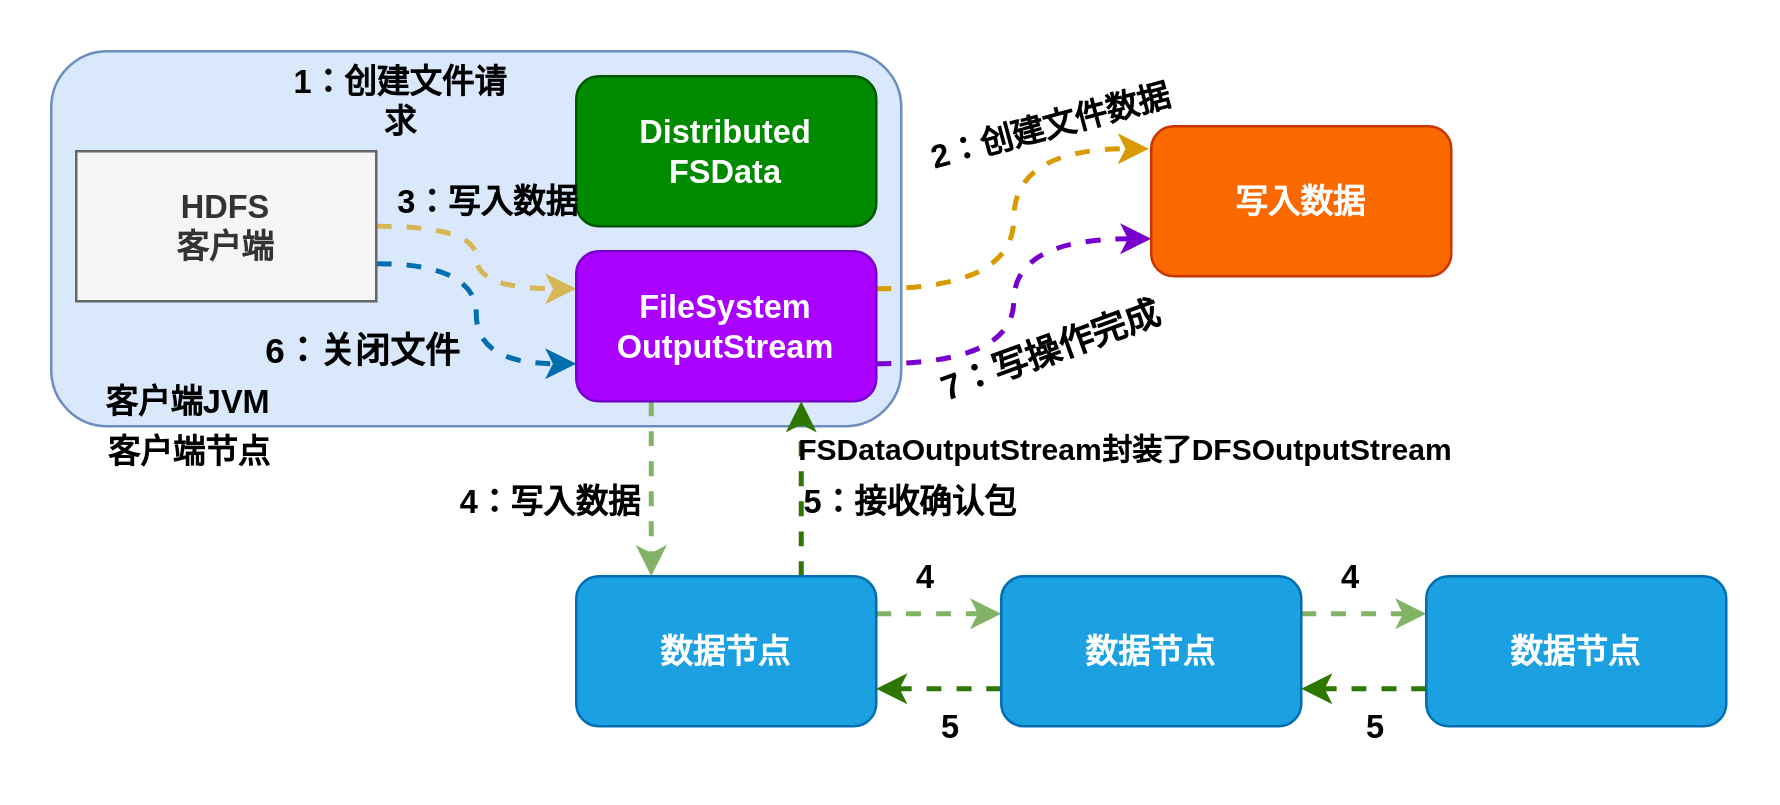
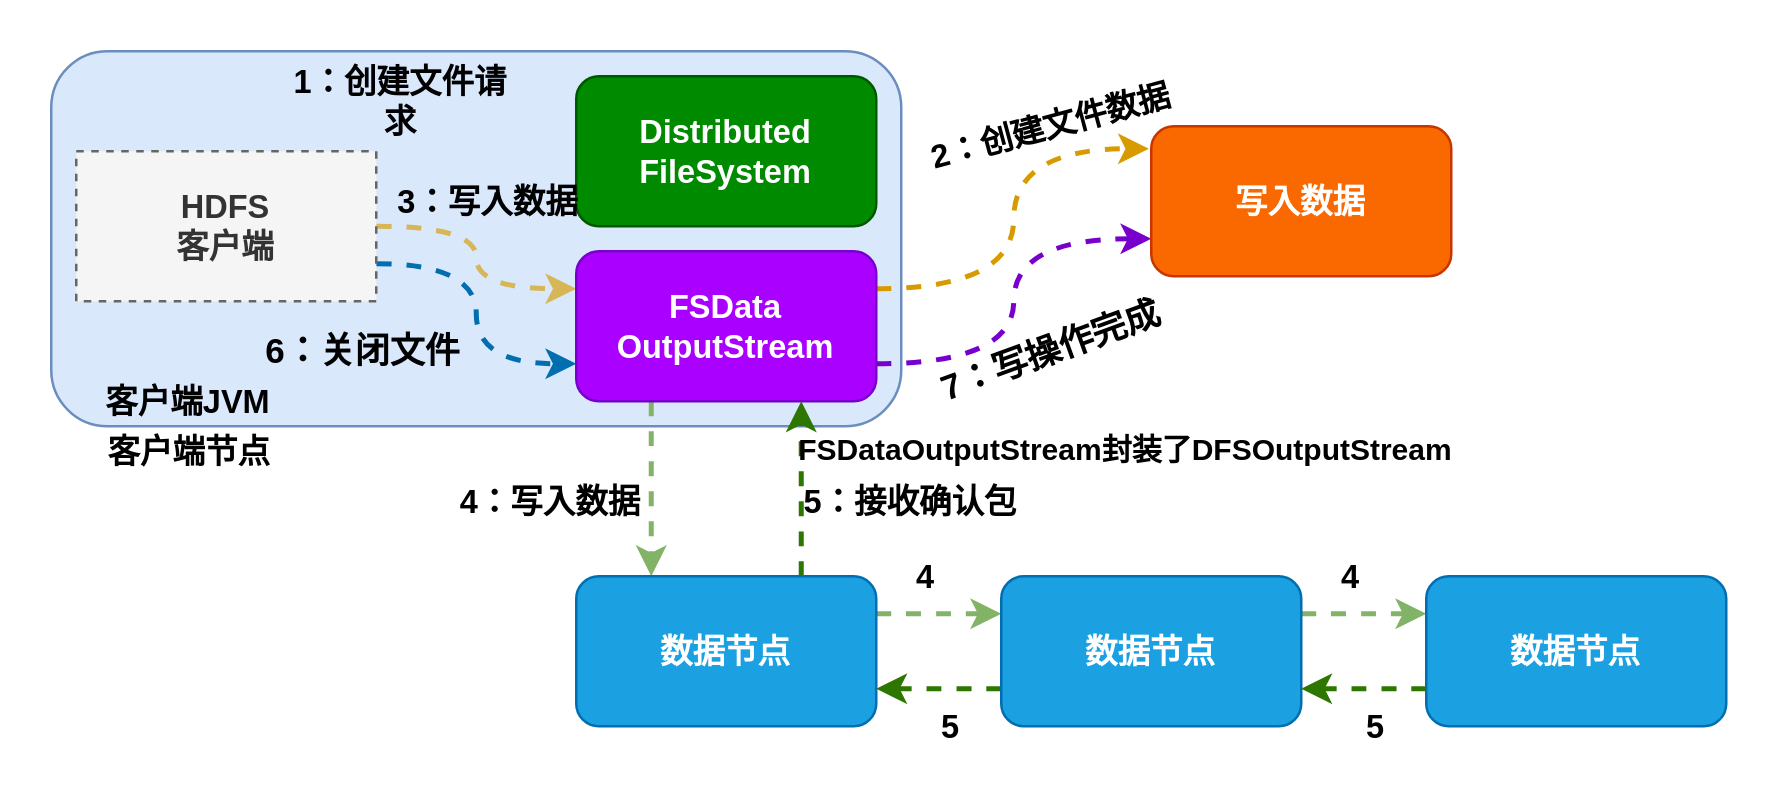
node "Distributed FSData": label "Distributed FSData" -> "Distributed FileSystem"
node "HDFS 客户端": style solid -> dashed
node "FileSystem OutputStream": label "FileSystem OutputStream" -> "FSData OutputStream"
